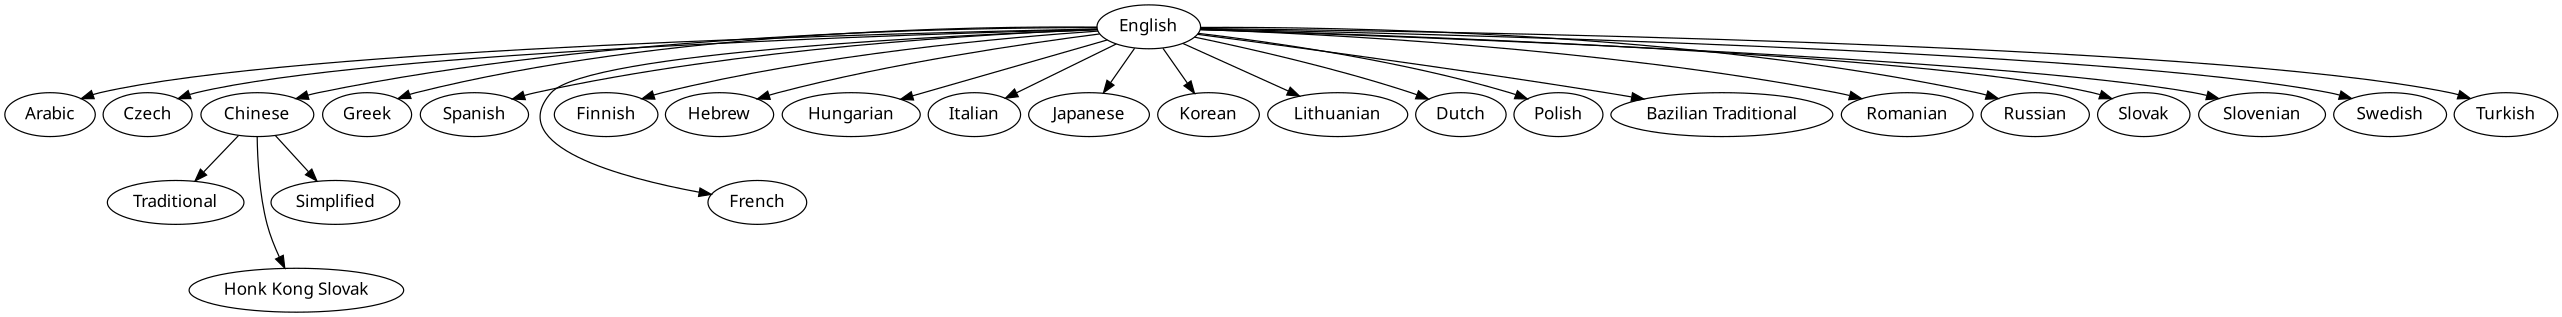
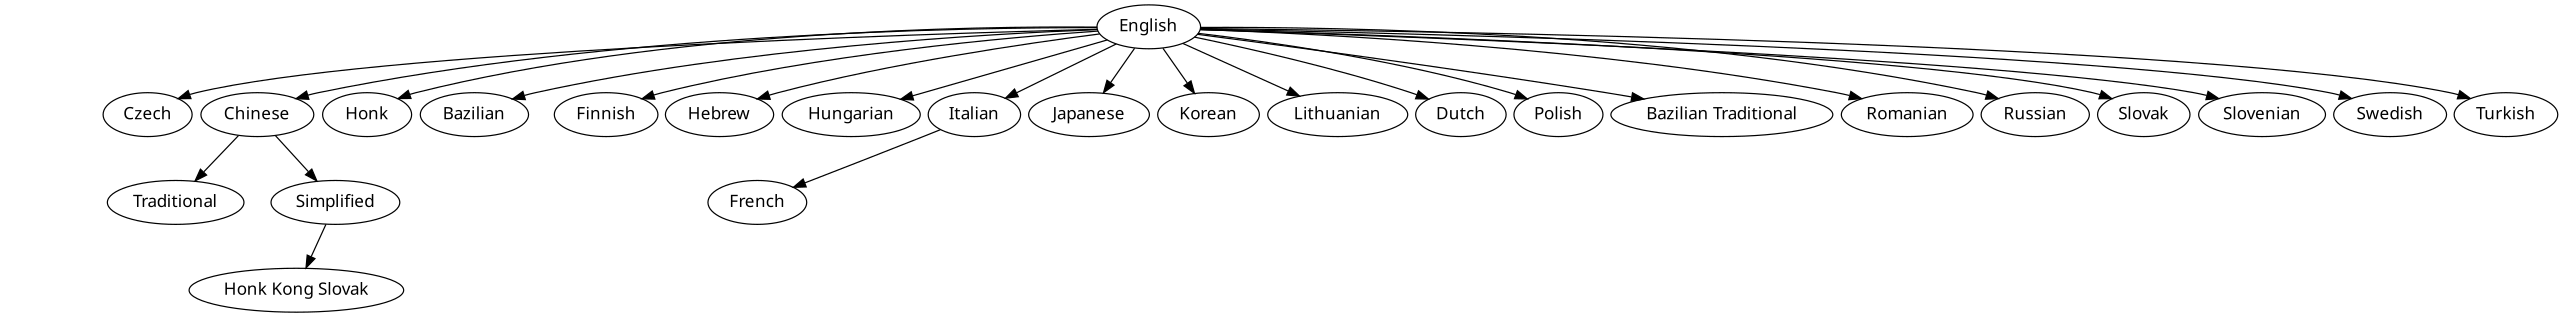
edge "English" -> "French": now "Italian" -> "French"
node "Arabic": removed
node "Greek": label "Greek" -> "Honk"
node "Spanish": label "Spanish" -> "Bazilian"
edge "Chinese" -> "Honk Kong Slovak": now "Simplified" -> "Honk Kong Slovak"
